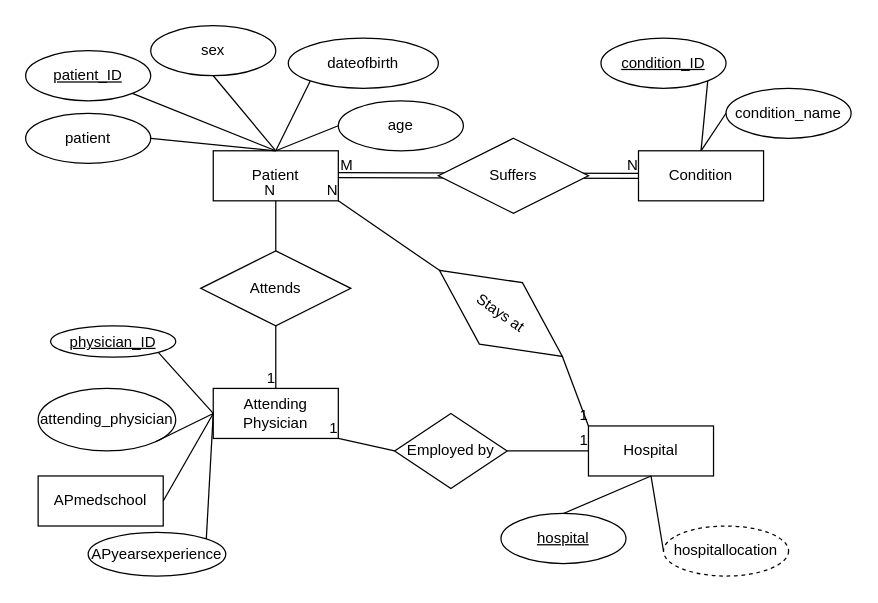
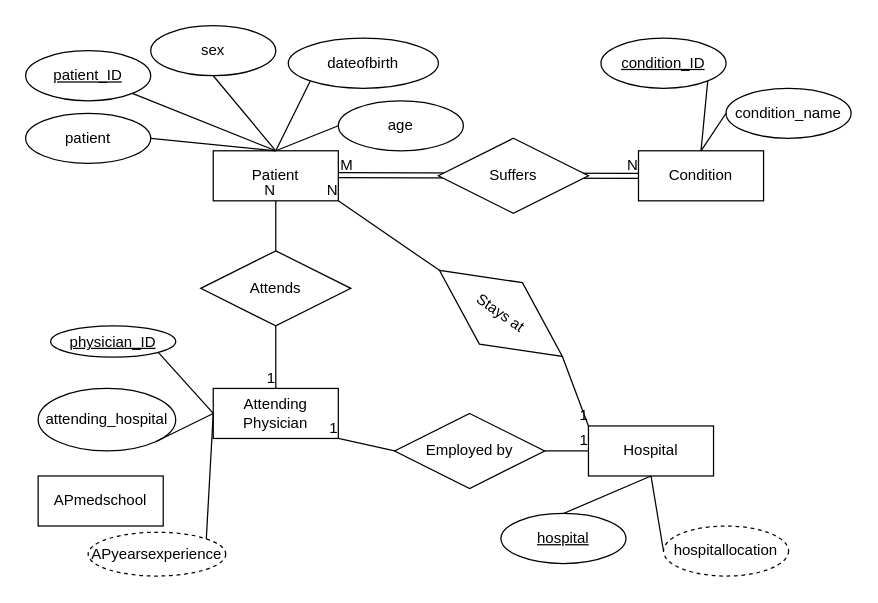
node "attending_physician": label "attending_physician" -> "attending_hospital"
node "Employed by": size 113x75 -> 150x75
edge "Attending Physician" -- "APmedschool": removed
node "APyearsexperience": style solid -> dashed
